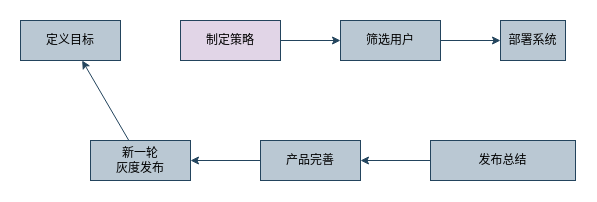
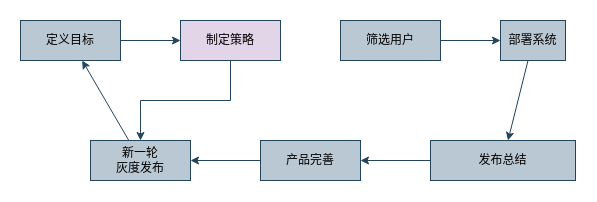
edge "定义目标" -> "制定策略": added
edge "制定策略" -> "筛选用户": now "制定策略" -> "新一轮 灰度发布"
edge "部署系统" -> "发布总结": added
